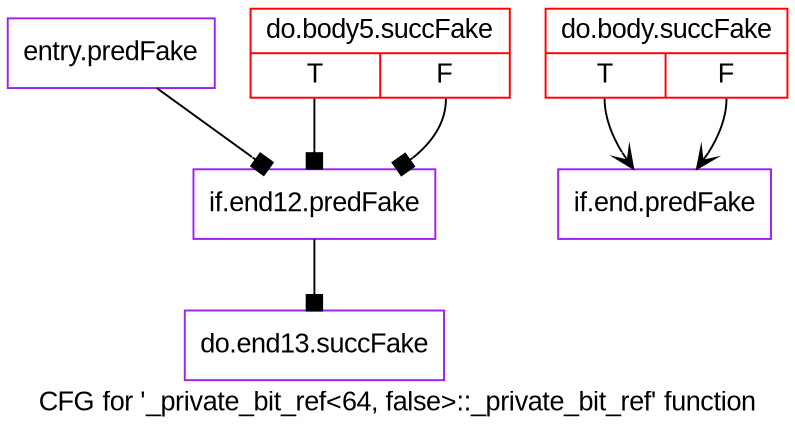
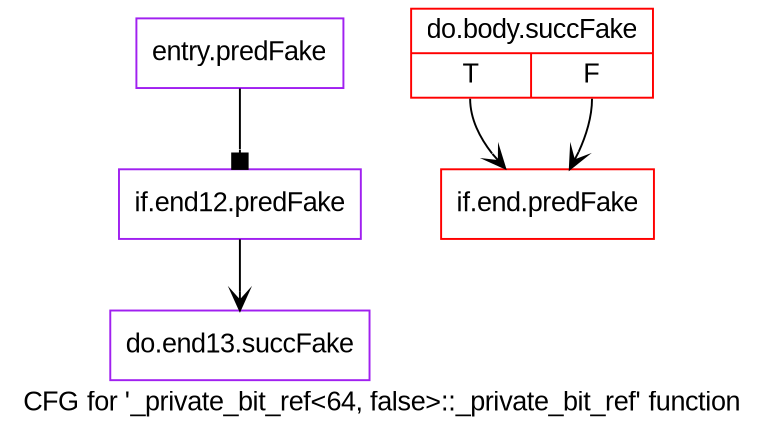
node "do.body5.succFake": removed
node "if.end.predFake": color purple -> red
edge "if.end12.predFake" -> "do.end13.succFake": arrowhead box -> vee
